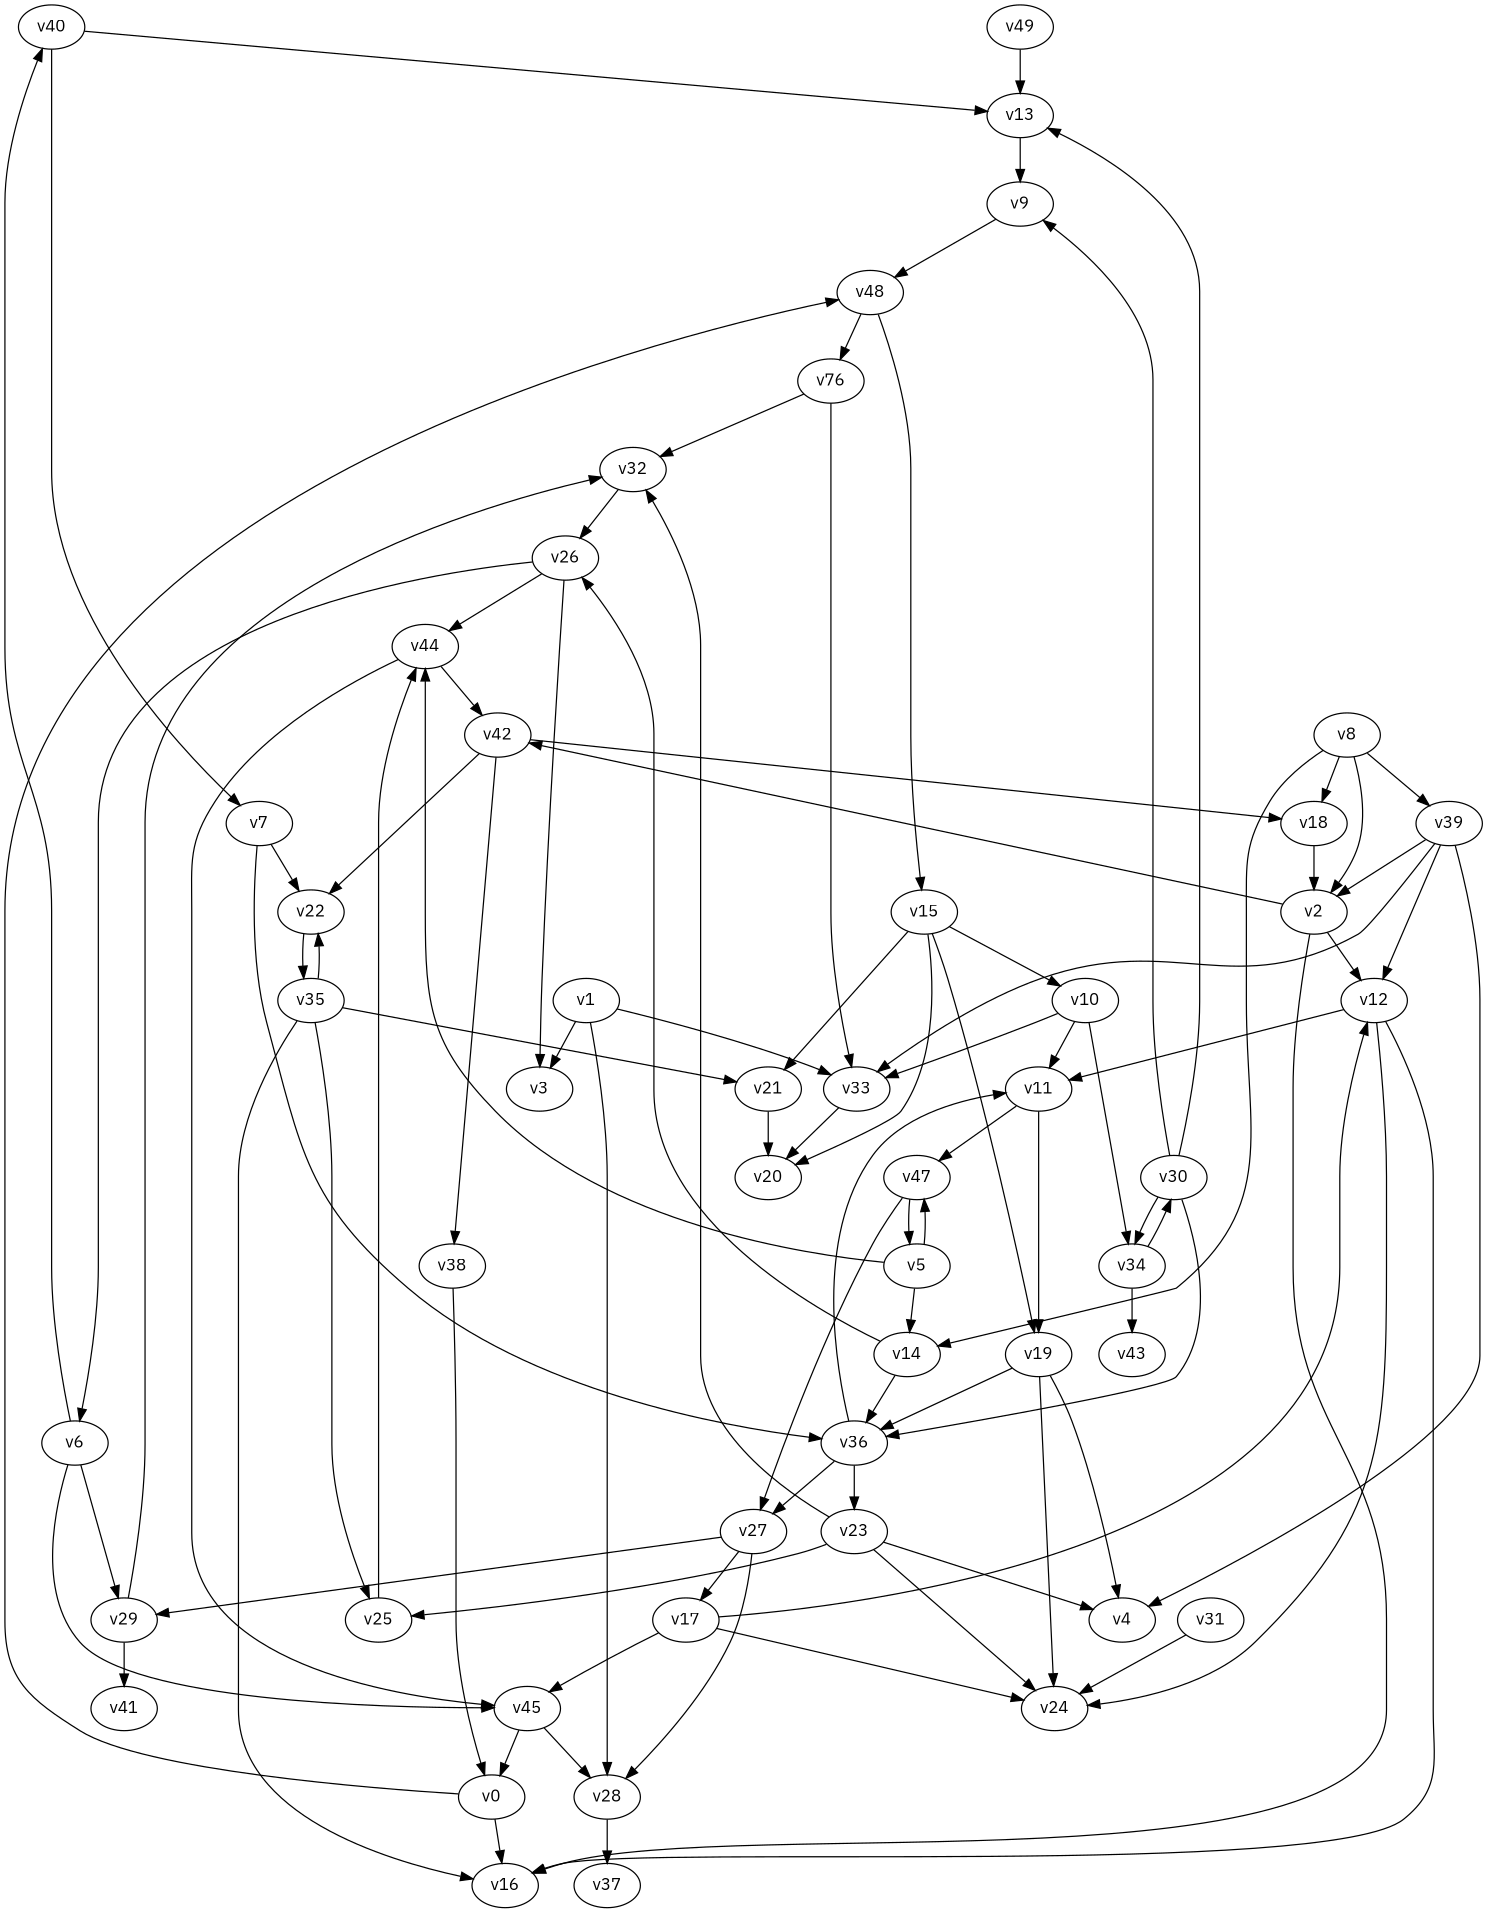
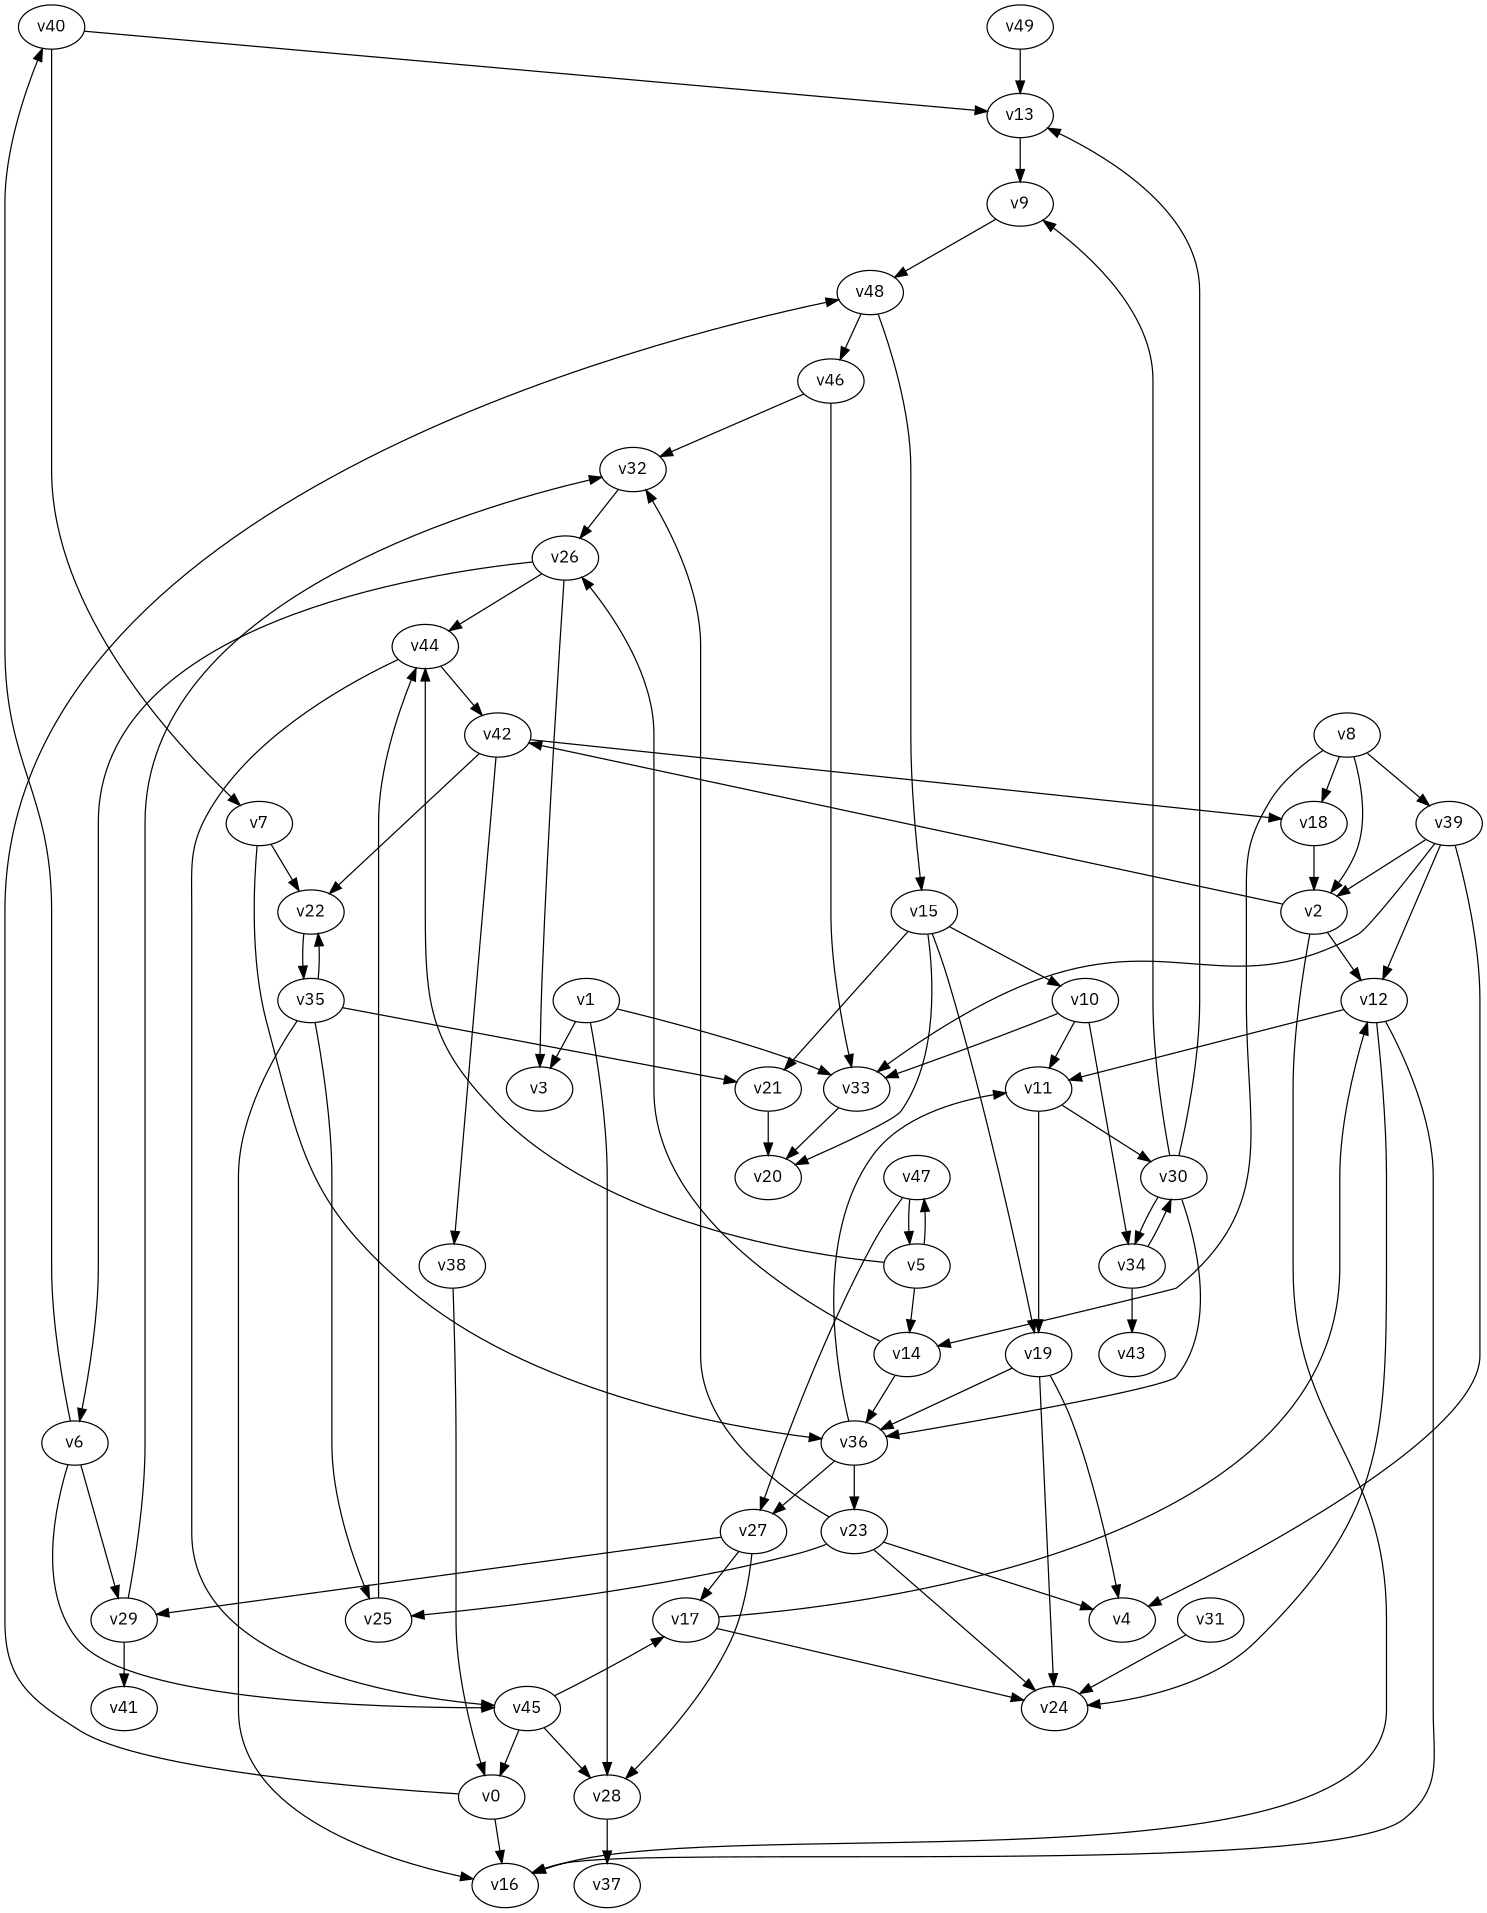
node "v76": label "v76" -> "v46"
edge "v11" -> "v47": now "v11" -> "v30"
edge "v17" -> "v45": reversed
